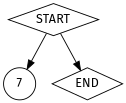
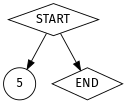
node "7": label "7" -> "5"
